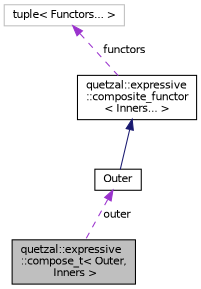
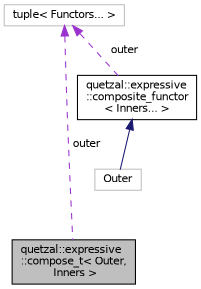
edge "quetzal::expressive ::composite_functor < Inners... >" -> "tuple< Functors... >": label " functors" -> " outer"
node "Outer": color black -> grey75
edge "quetzal::expressive ::compose_t< Outer, Inners >" -> "Outer": now "quetzal::expressive ::compose_t< Outer, Inners >" -> "tuple< Functors... >"
